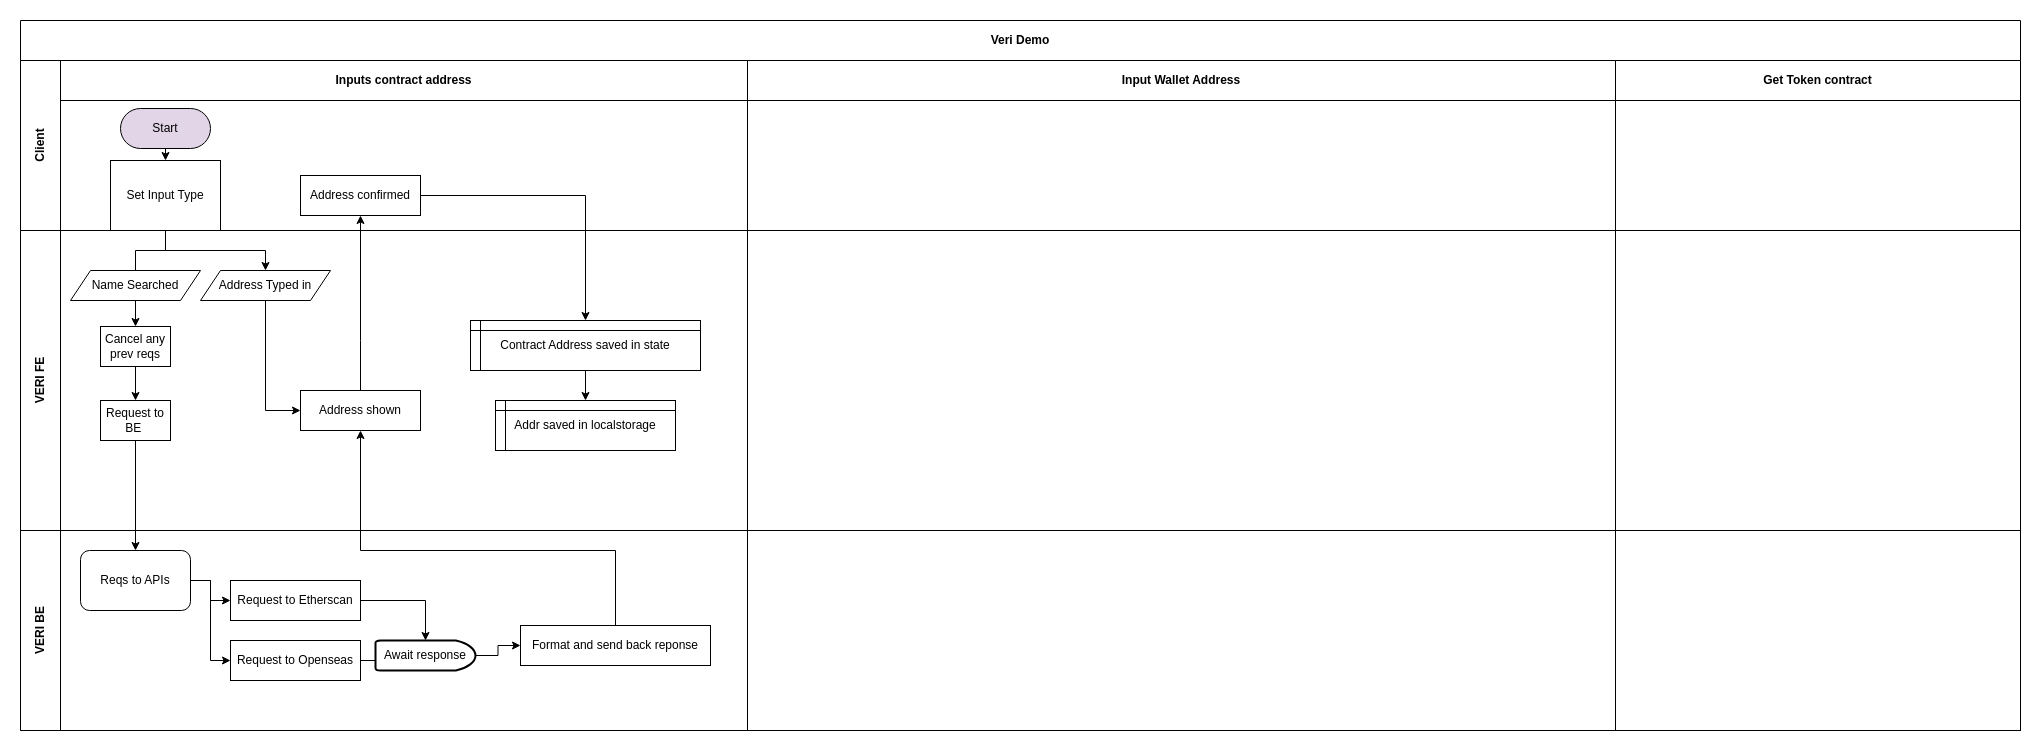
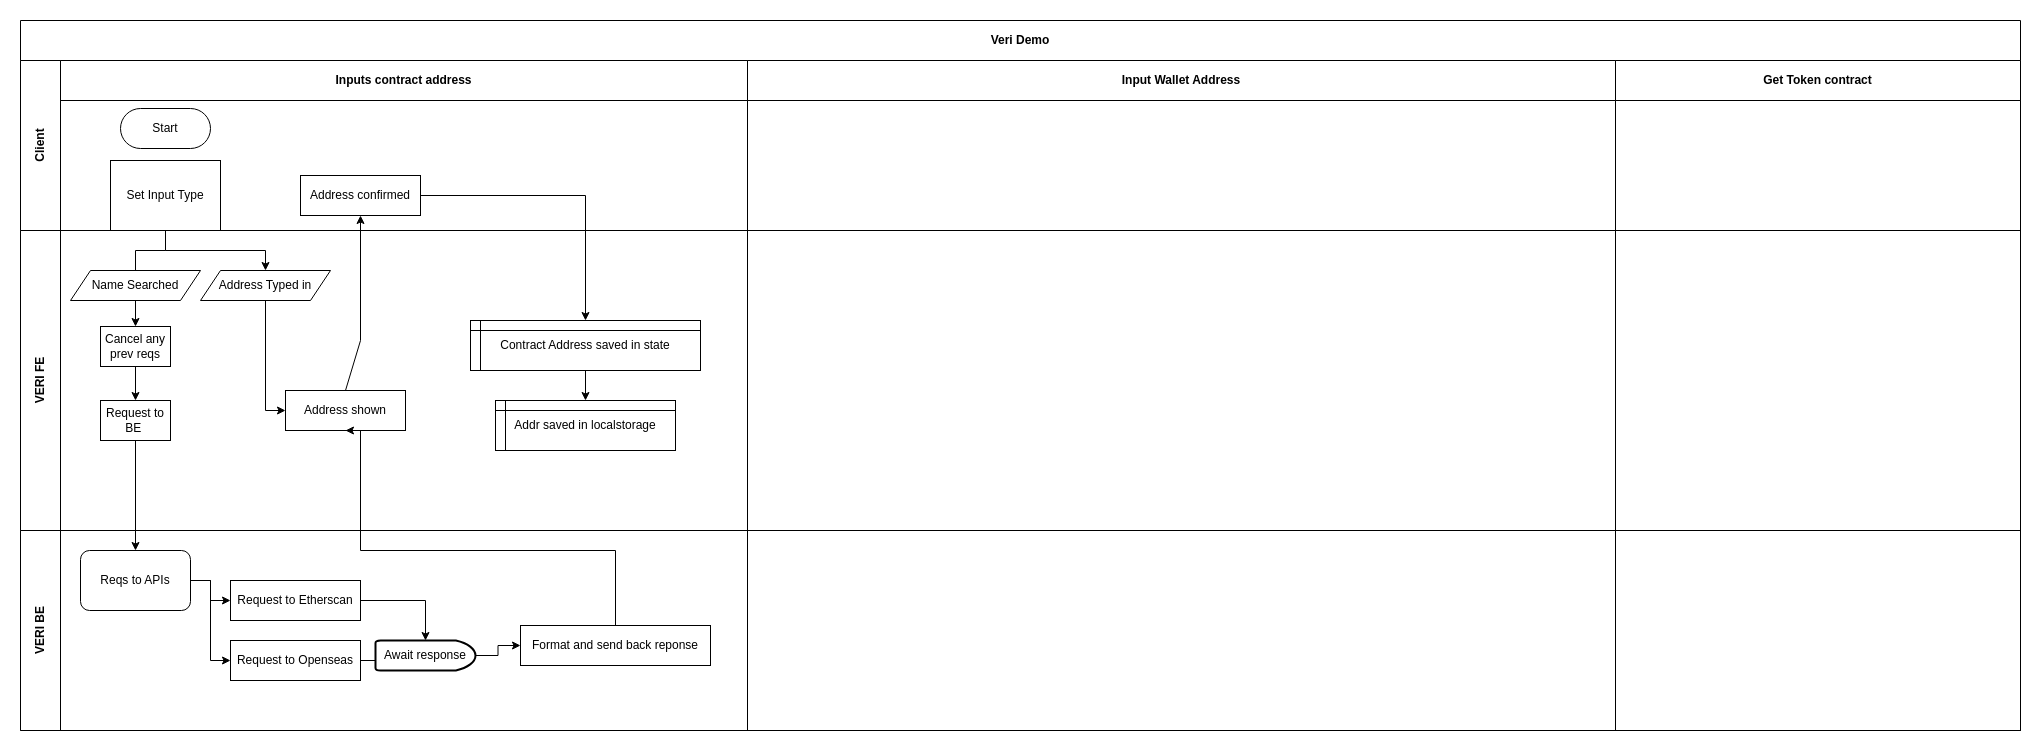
node "Start": fillcolor #e1d5e7 -> #ffffff
edge "Start" -> "Set Input Type": removed
node "Address shown": moved (361, 411) -> (346, 411)
